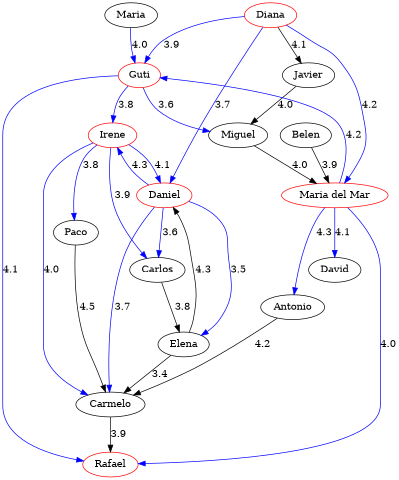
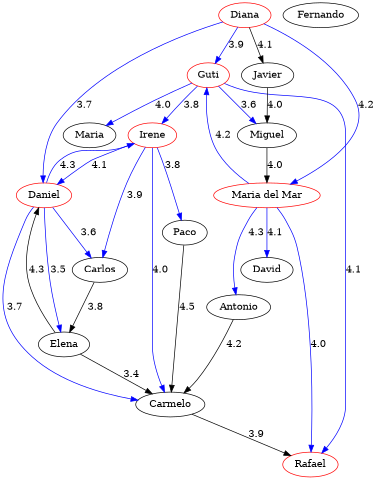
node "Fernando": added
edge "Maria" -> "Guti": reversed
node "Belen": removed
